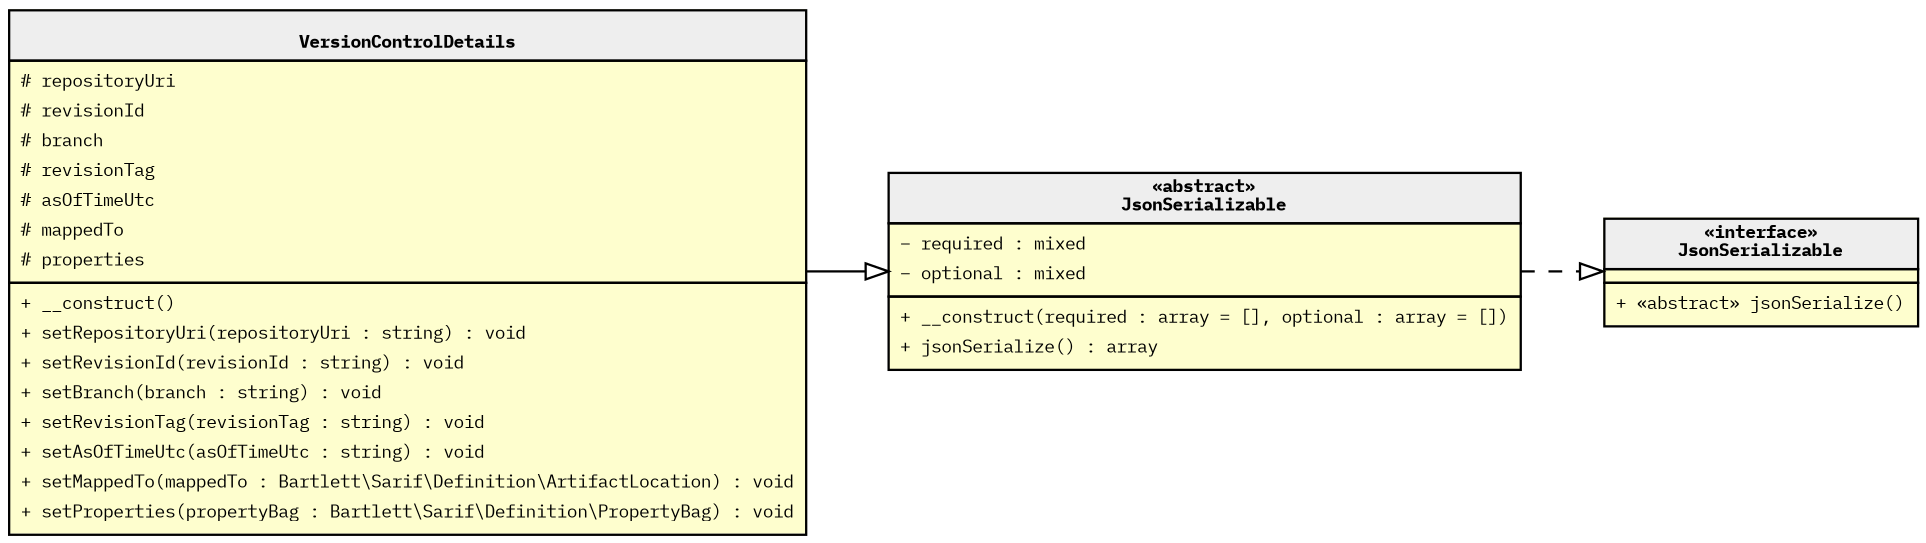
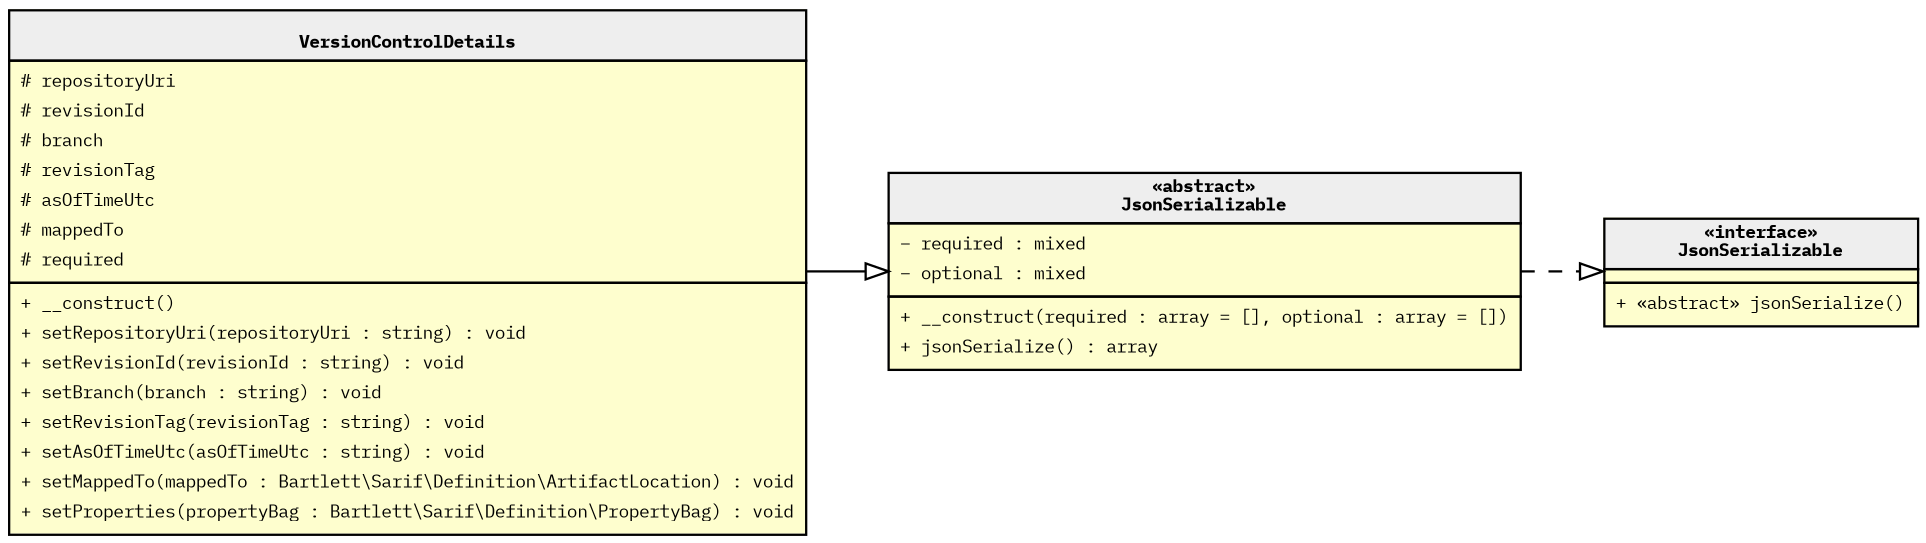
node "VersionControlDetails": text "# properties" -> "# required"
